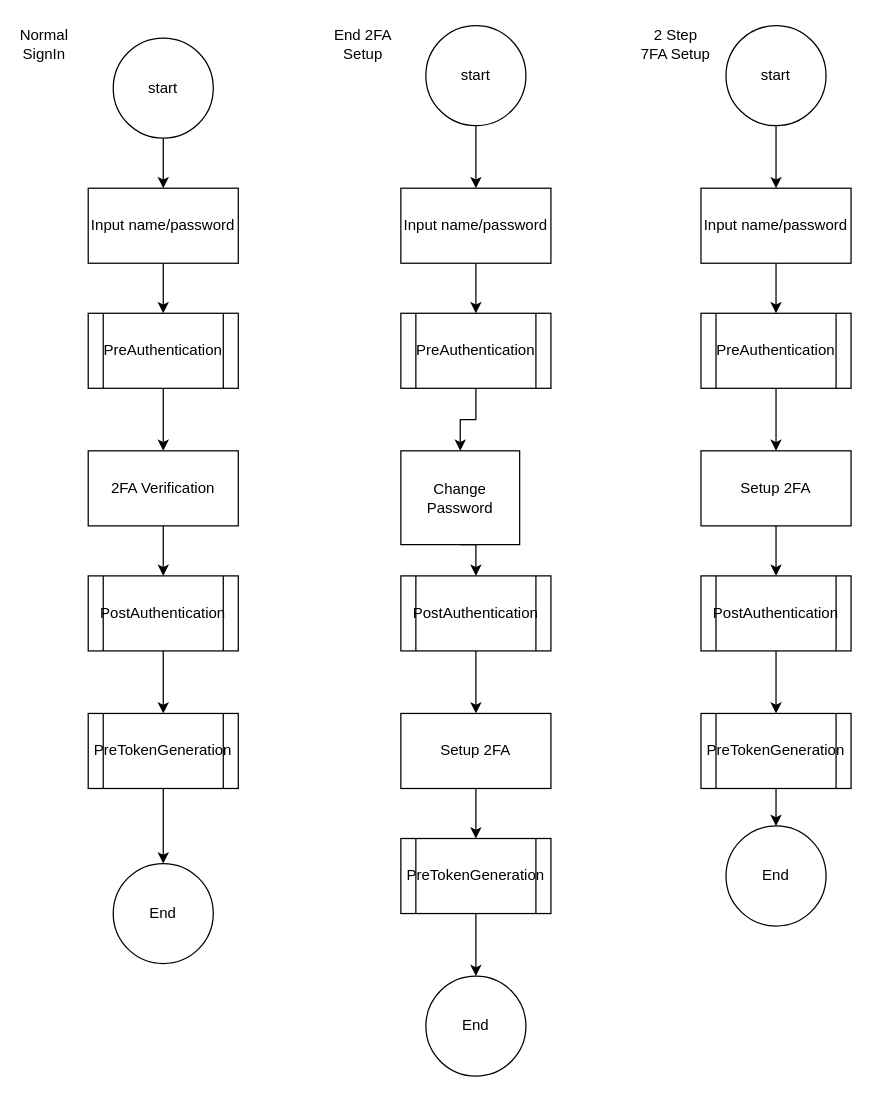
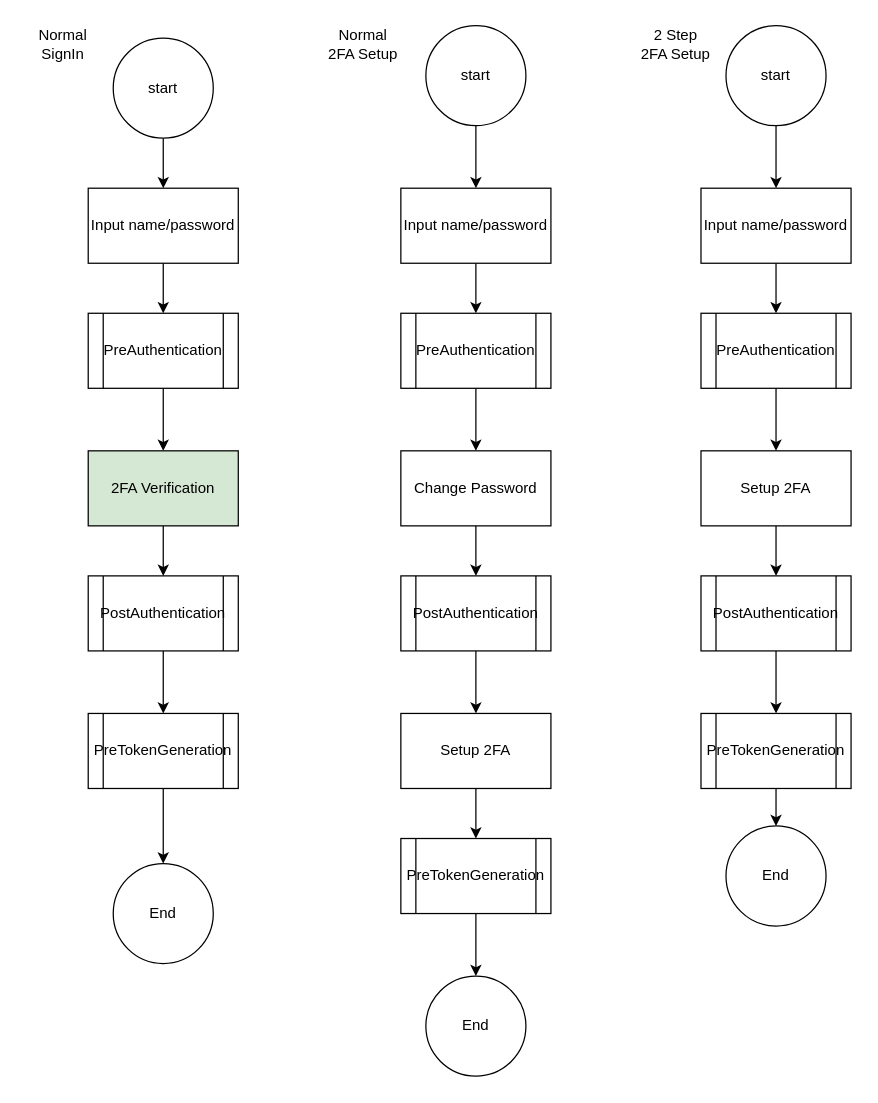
node "Normal SignIn": moved (44, 44) -> (63, 44)
node "End 2FA Setup": label "End 2FA Setup" -> "Normal 2FA Setup"
node "2 Step 7FA Setup": label "2 Step 7FA Setup" -> "2 Step 2FA Setup"
node "2FA Verification": fillcolor #ffffff -> #d5e8d4
node "Change Password": size 119x94 -> 150x75
